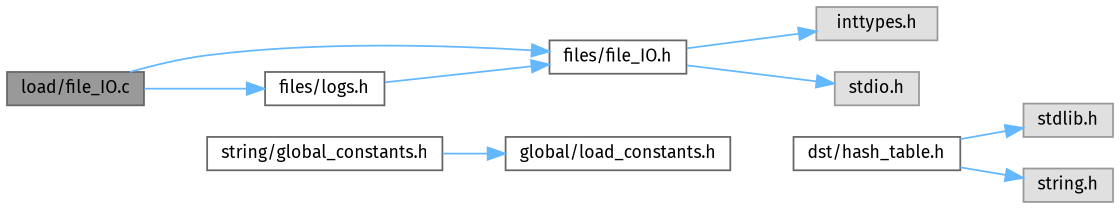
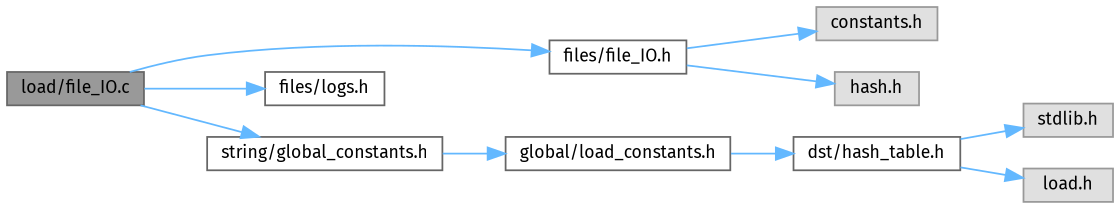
node "inttypes.h": label "inttypes.h" -> "constants.h"
edge "files/logs.h" -> "files/file_IO.h": removed
node "stdio.h": label "stdio.h" -> "hash.h"
edge "load/file_IO.c" -> "string/global_constants.h": added
edge "global/load_constants.h" -> "dst/hash_table.h": added
node "string.h": label "string.h" -> "load.h"
